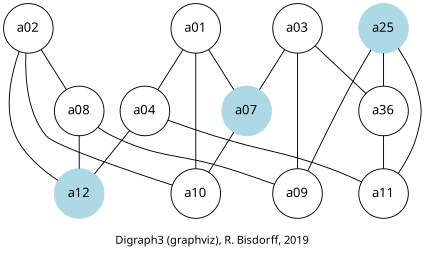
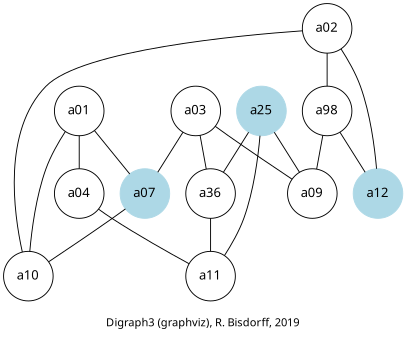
node "a08": label "a08" -> "a98"
edge "a04" -- "a12": removed
